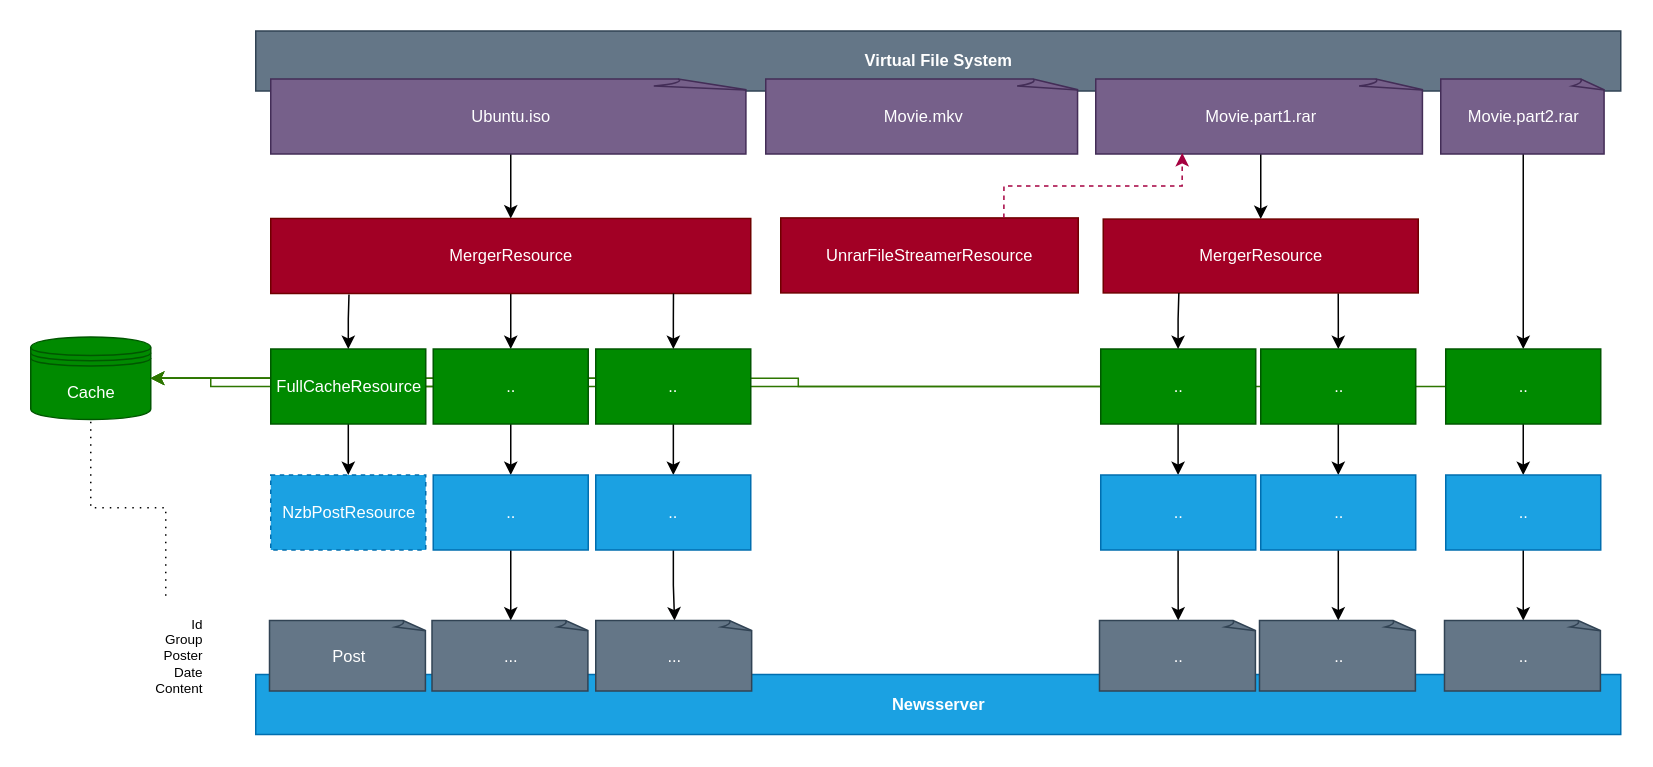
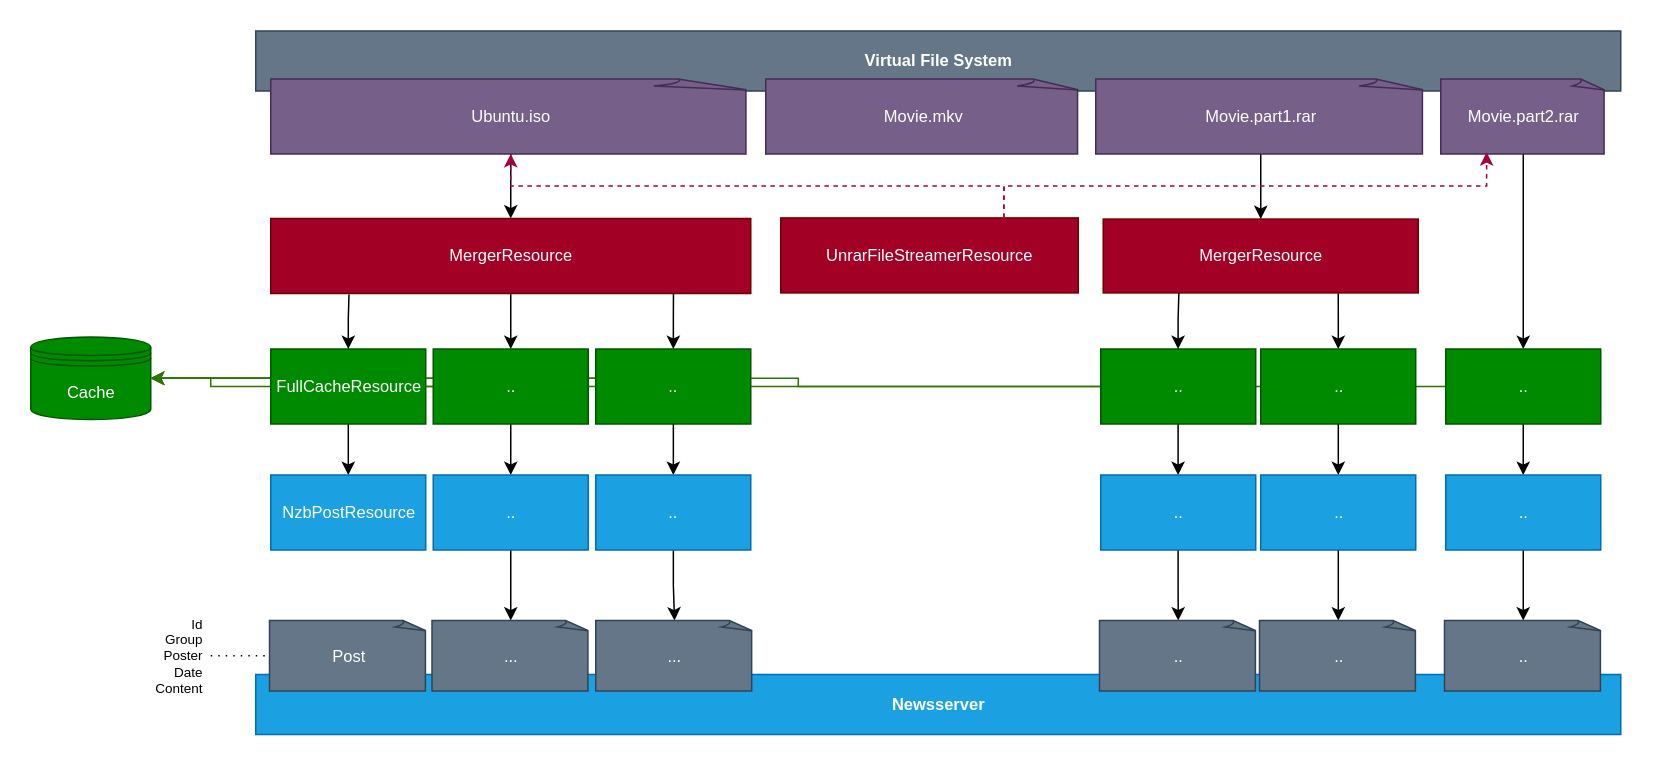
edge "UnrarFileStreamerResource" -> "Movie.part1.rar": now "UnrarFileStreamerResource" -> "Ubuntu.iso"
edge "UnrarFileStreamerResource" -> "Movie.part2.rar": added
edge "Cache" -- "IdGroup Poster Date Content": now "Post" -- "IdGroup Poster Date Content"
node "NzbPostResource": style dashed -> solid
